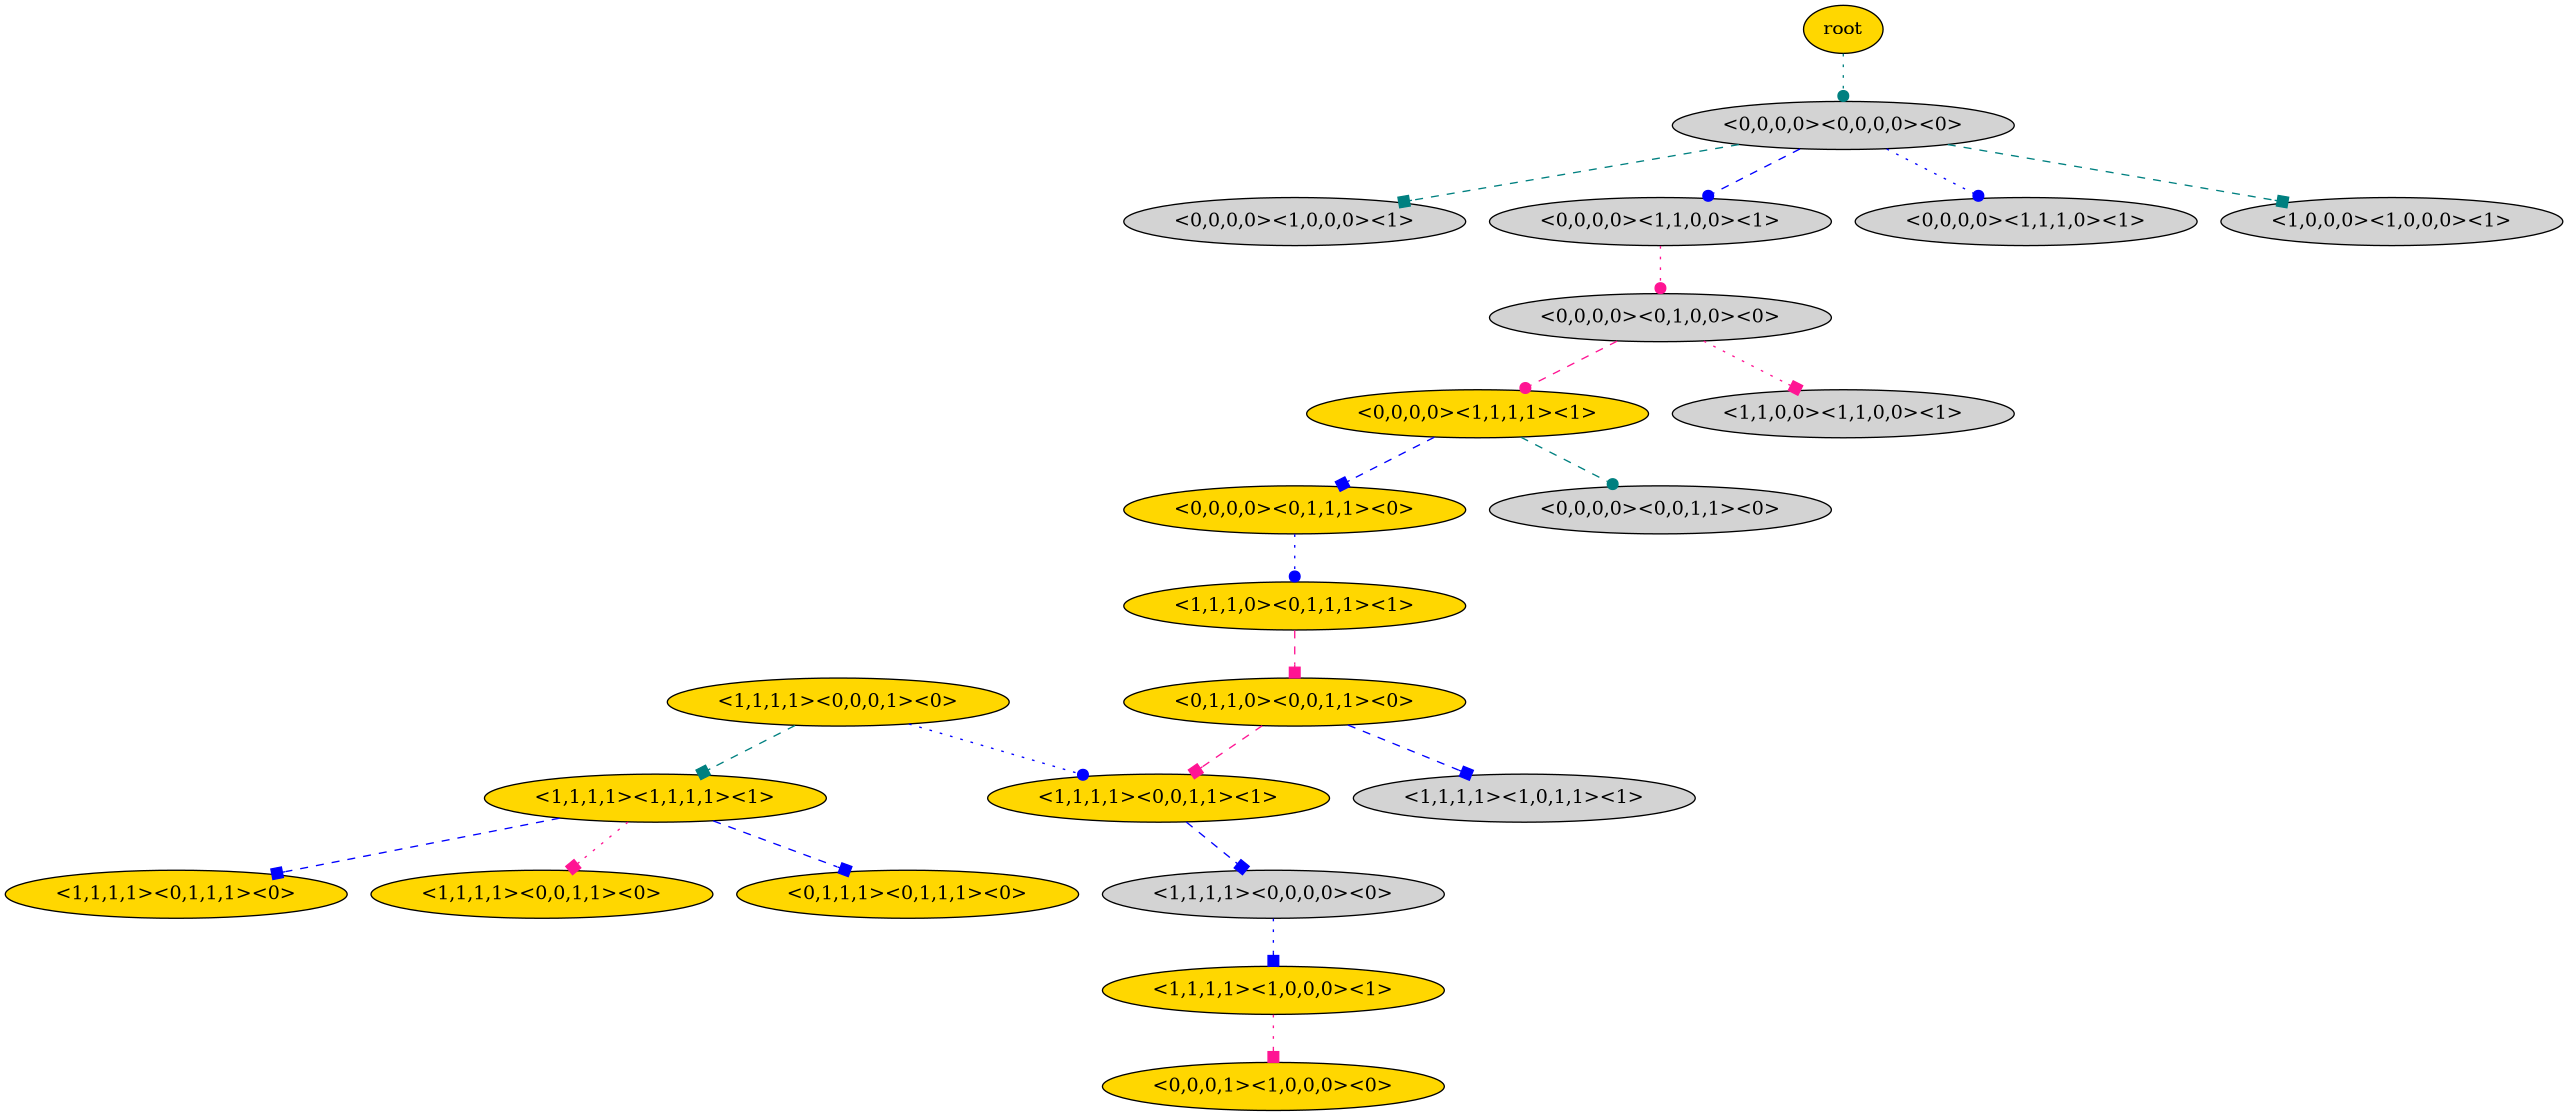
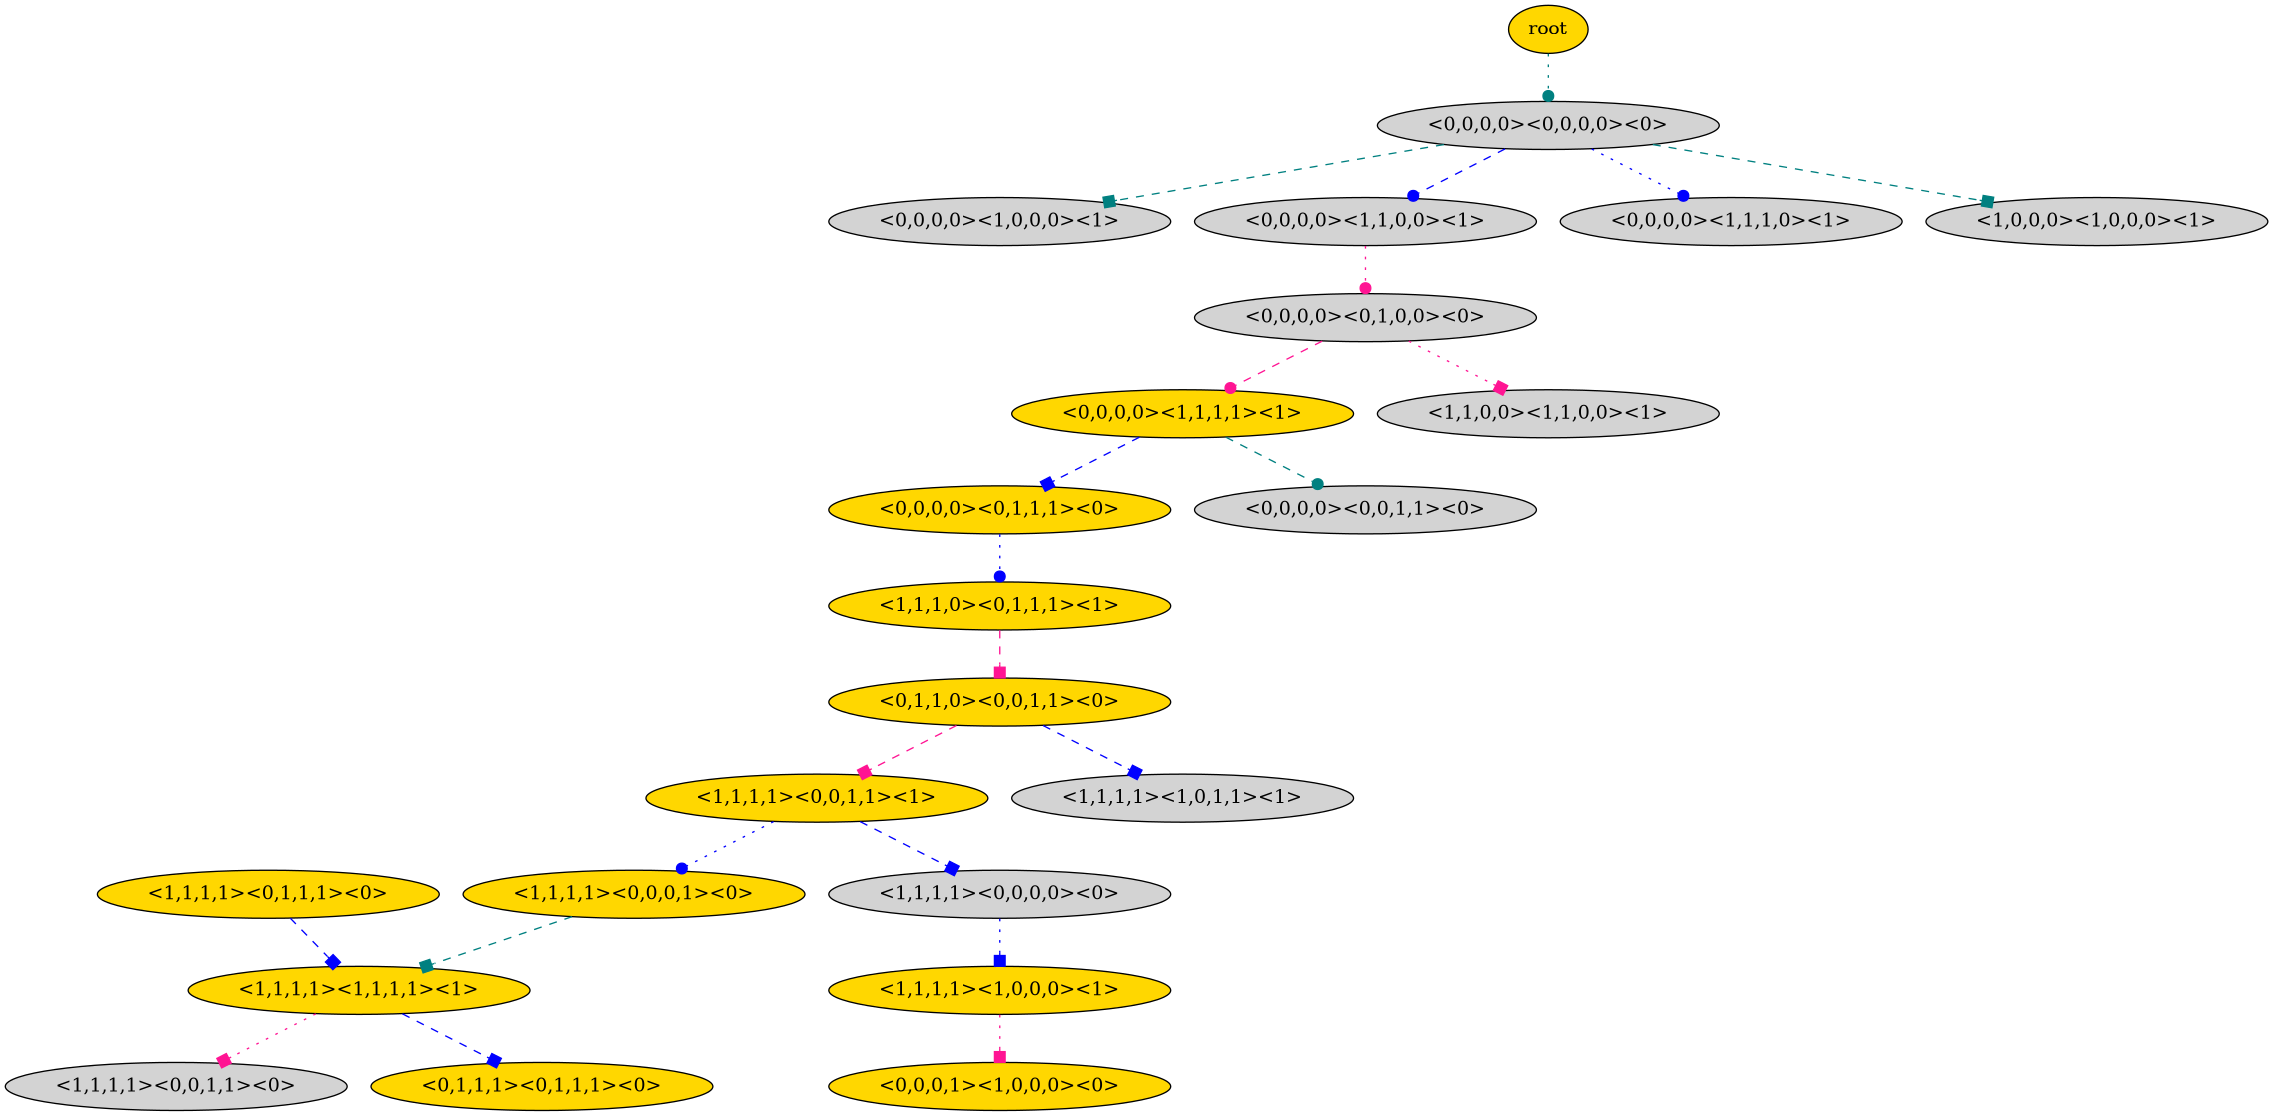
edge "<1,1,1,1><0,0,0,1><0>" -> "<1,1,1,1><0,0,1,1><1>": reversed
edge "<1,1,1,1><1,1,1,1><1>" -> "<1,1,1,1><0,1,1,1><0>": reversed
node "<1,1,1,1><0,0,1,1><0>": fillcolor gold -> lightgrey
